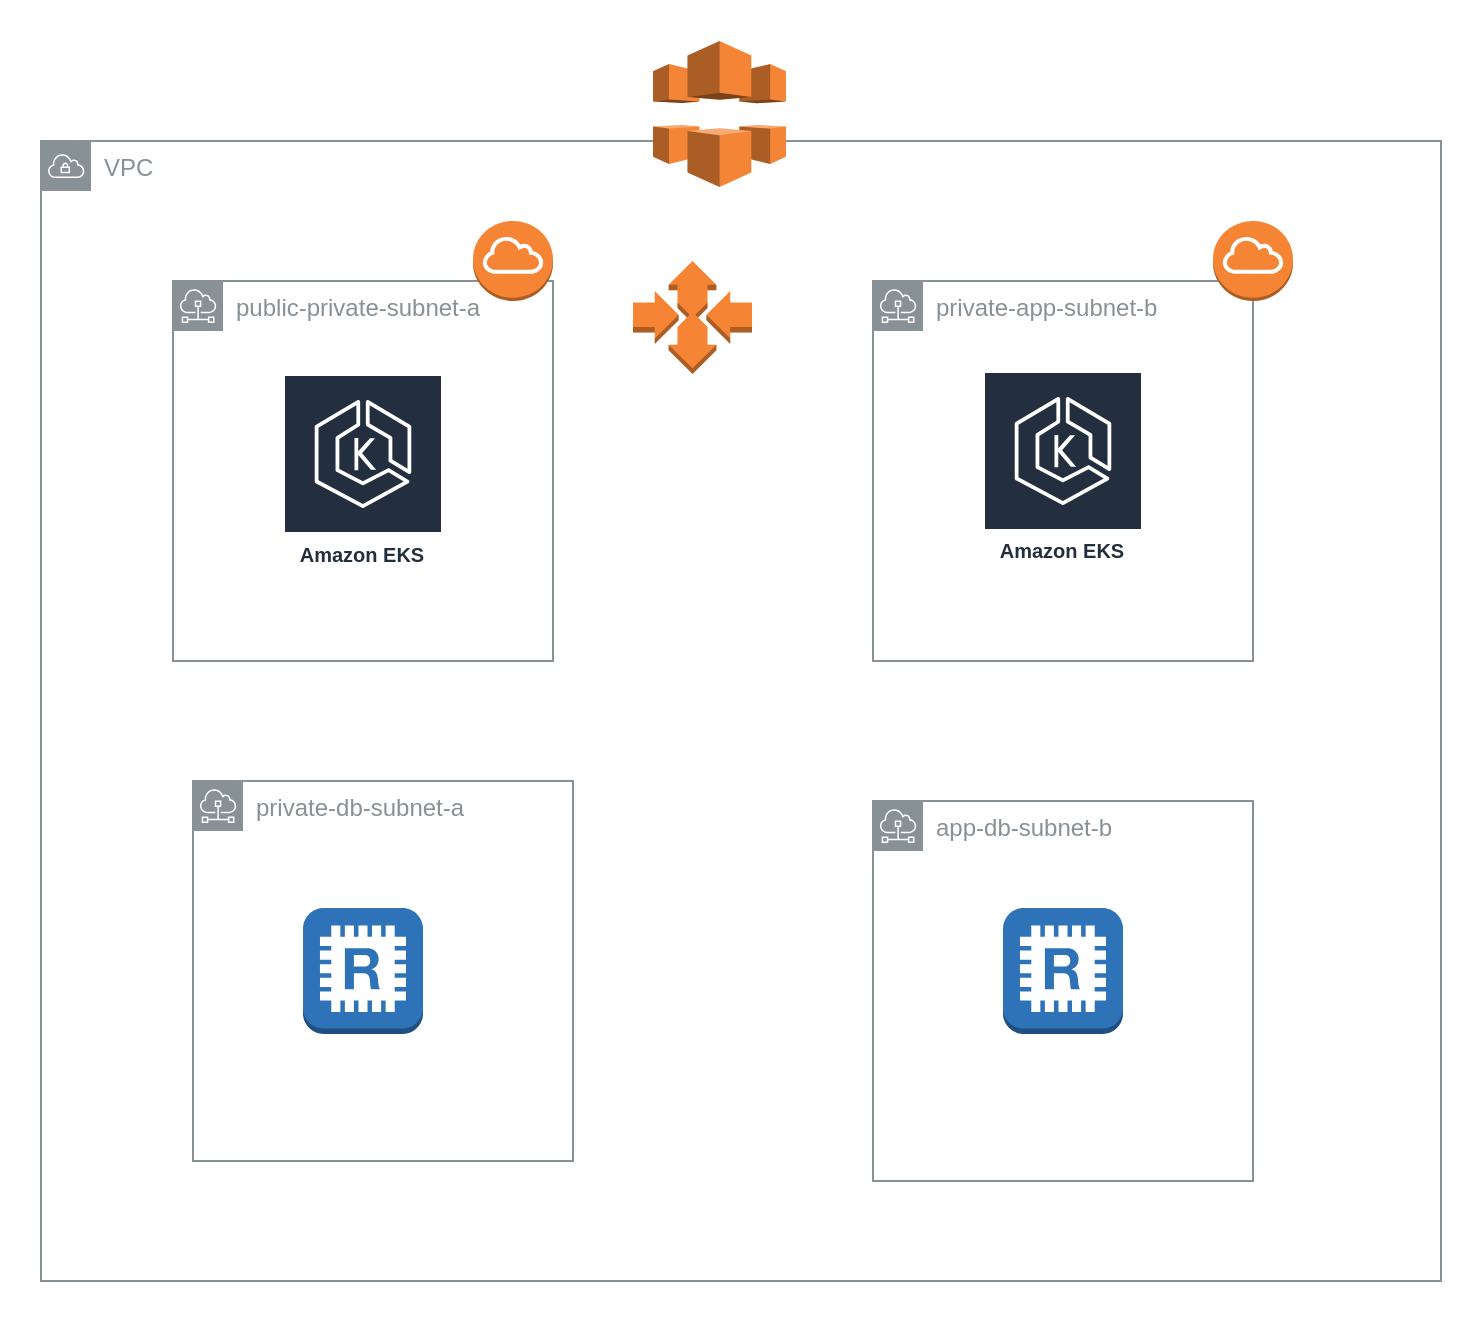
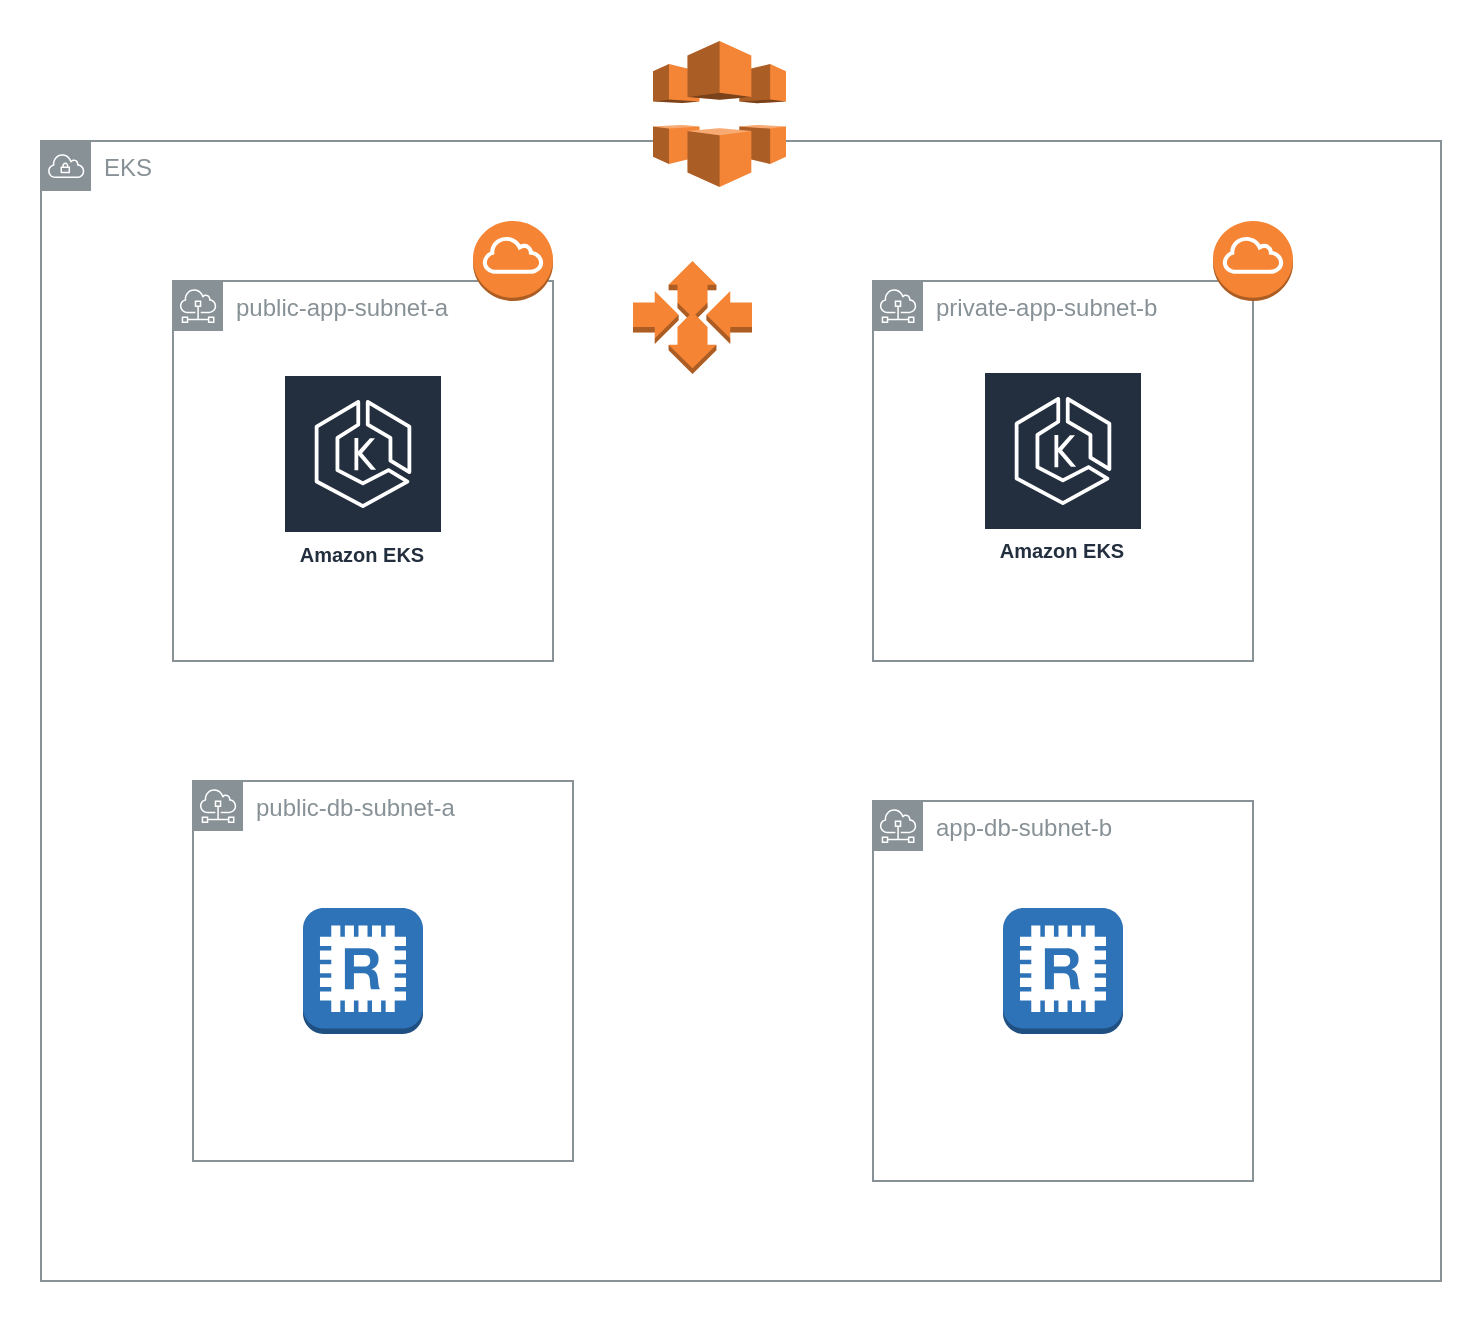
node "VPC": label "VPC" -> "EKS"
node "public-private-subnet-a": label "public-private-subnet-a" -> "public-app-subnet-a"
node "private-db-subnet-a": label "private-db-subnet-a" -> "public-db-subnet-a"
